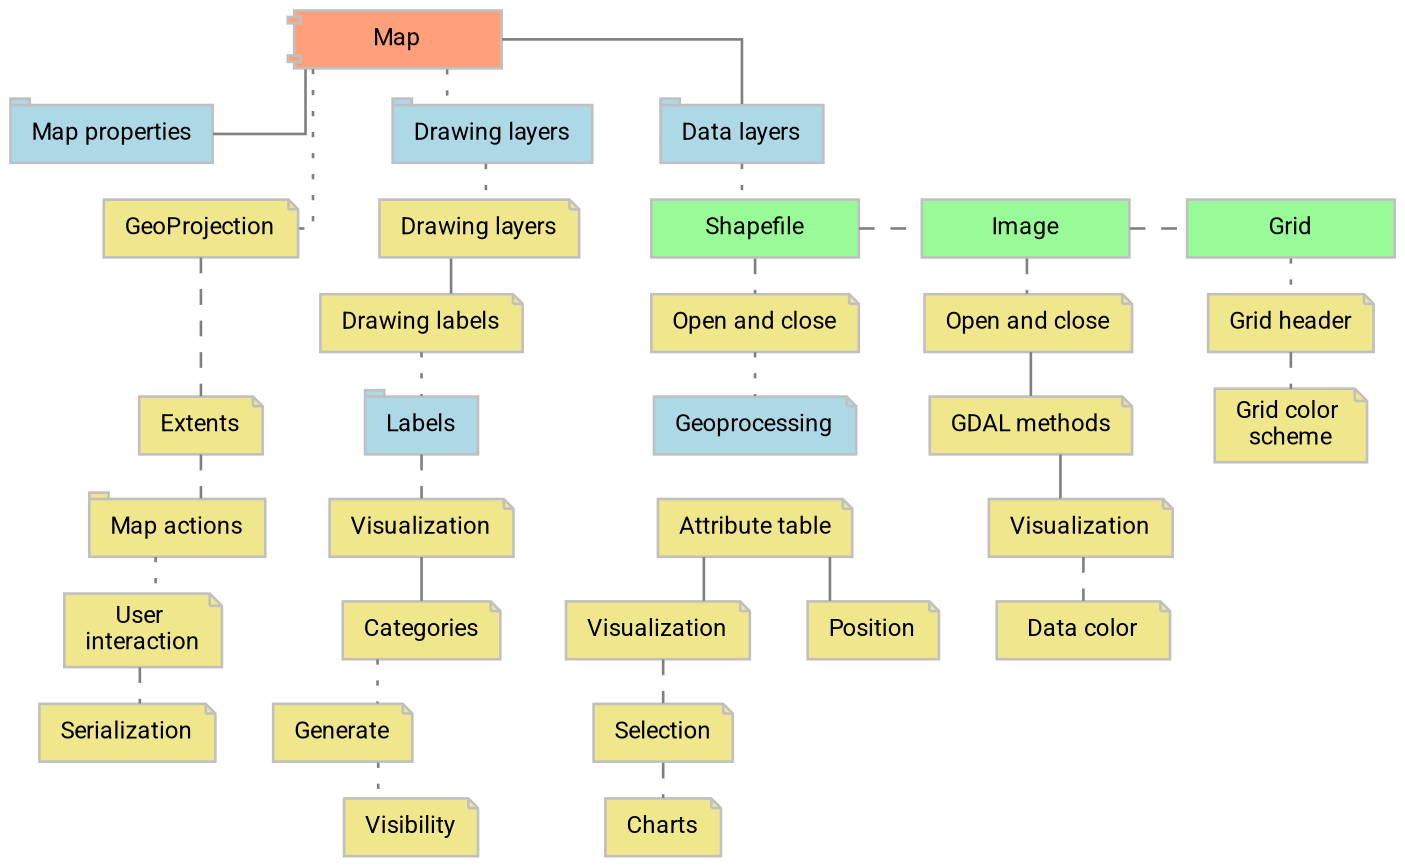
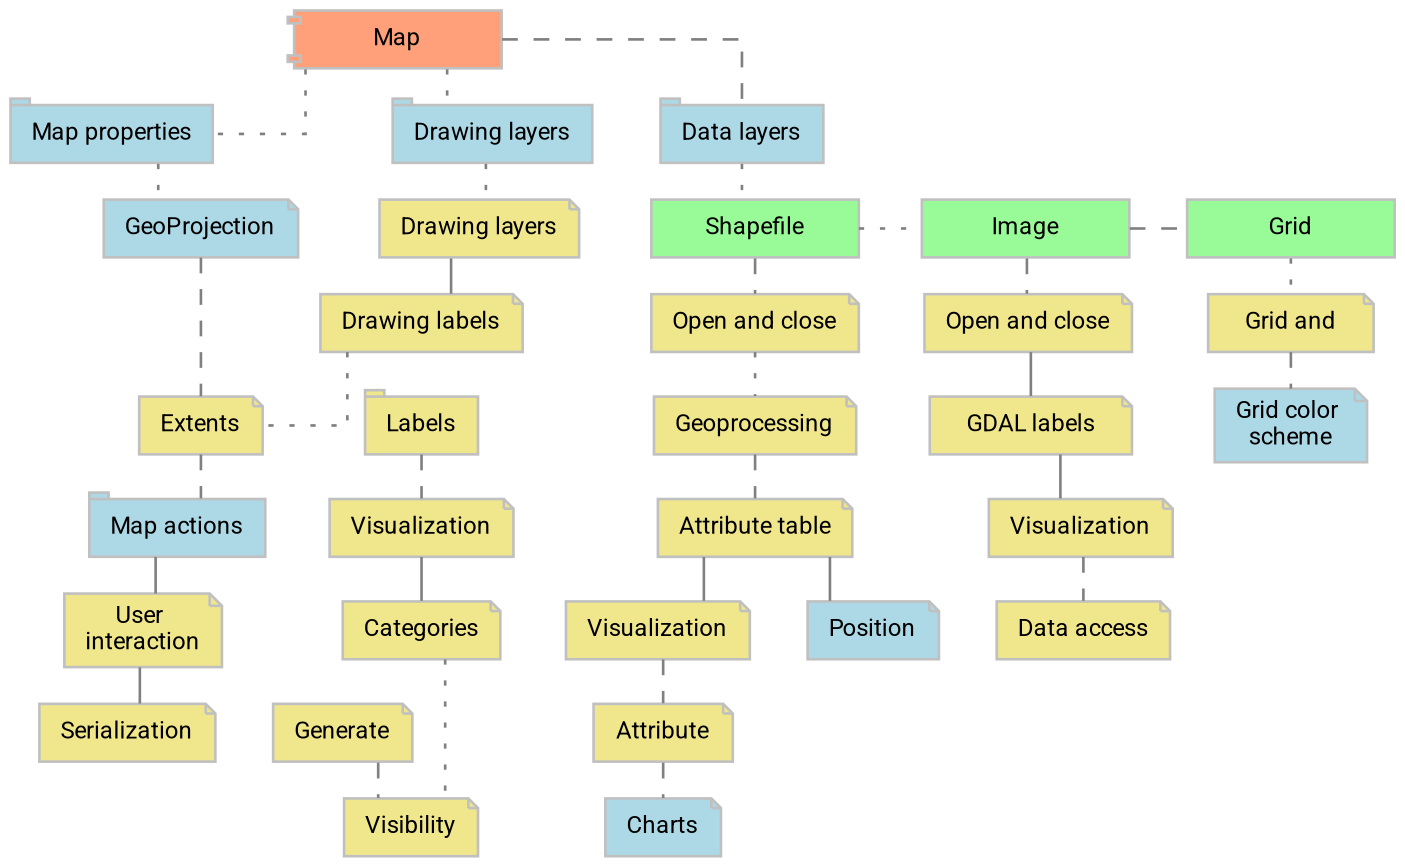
edge "Map" -- "Data layers": style solid -> dashed
edge "Map" -- "Map properties": style solid -> dotted
edge "Map" -- "GeoProjection": now "Map properties" -- "GeoProjection"
node "GeoProjection": fillcolor khaki -> lightblue
edge "Shapefile" -- "Image": style dashed -> dotted
node "Grid header": label "Grid header" -> "Grid and"
edge "Drawing labels" -- "Labels": now "Drawing labels" -- "Extents"
node "Labels": fillcolor lightblue -> khaki
node "Geoprocessing": fillcolor lightblue -> khaki
node "GDAL methods": label "GDAL methods" -> "GDAL labels"
node "Grid color scheme": fillcolor khaki -> lightblue
edge "Geoprocessing" -- "Attribute table": added
node "Map actions": fillcolor khaki -> lightblue
edge "Map actions" -- "User interaction": style dotted -> solid
node "Position": fillcolor khaki -> lightblue
node "Data color": label "Data color" -> "Data access"
edge "Categories" -- "Generate": now "Categories" -- "Visibility"
edge "User interaction" -- "Serialization": style dashed -> solid
node "Selection": label "Selection" -> "Attribute"
edge "Generate" -- "Visibility": style dotted -> dashed
node "Charts": fillcolor khaki -> lightblue
